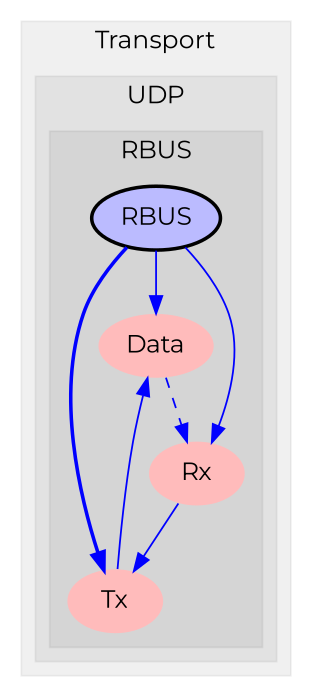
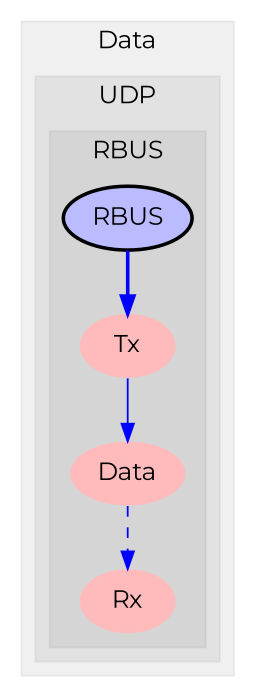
cluster "Transport": label "Transport" -> "Data"
edge "RBUS" -> "Data": removed
edge "RBUS" -> "Rx": removed
edge "Rx" -> "Tx": removed
